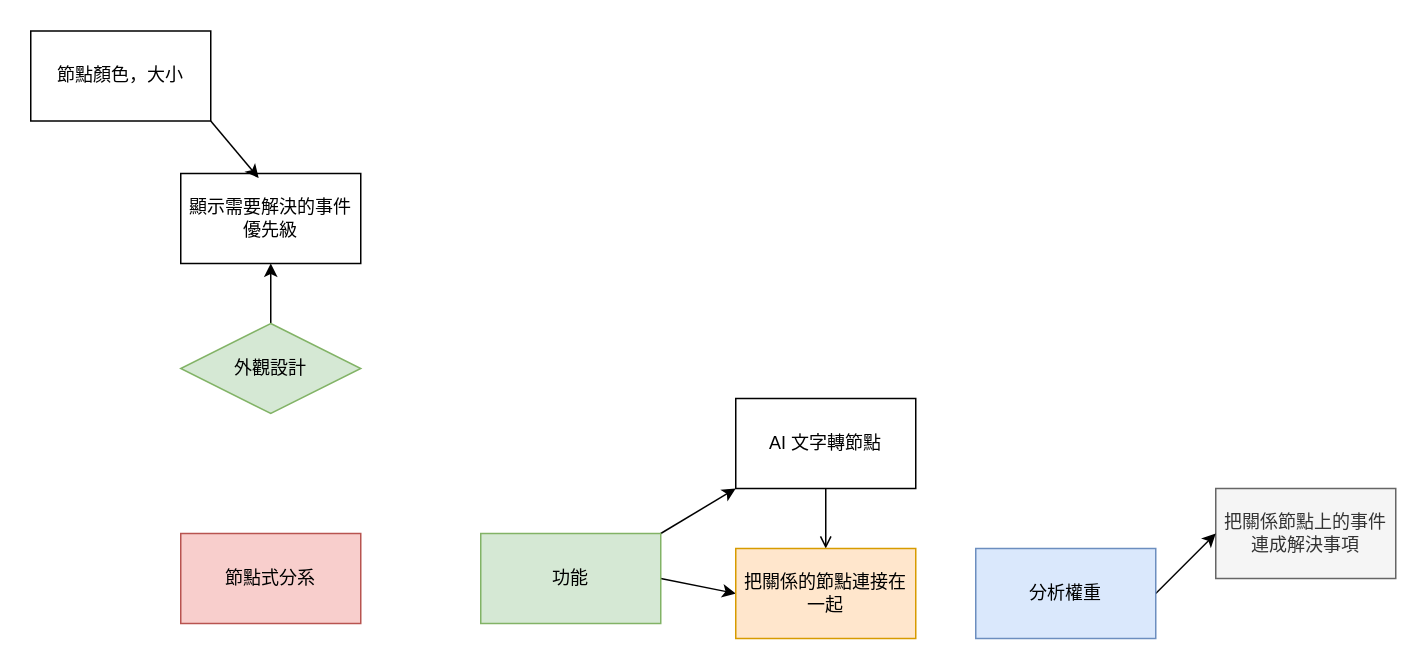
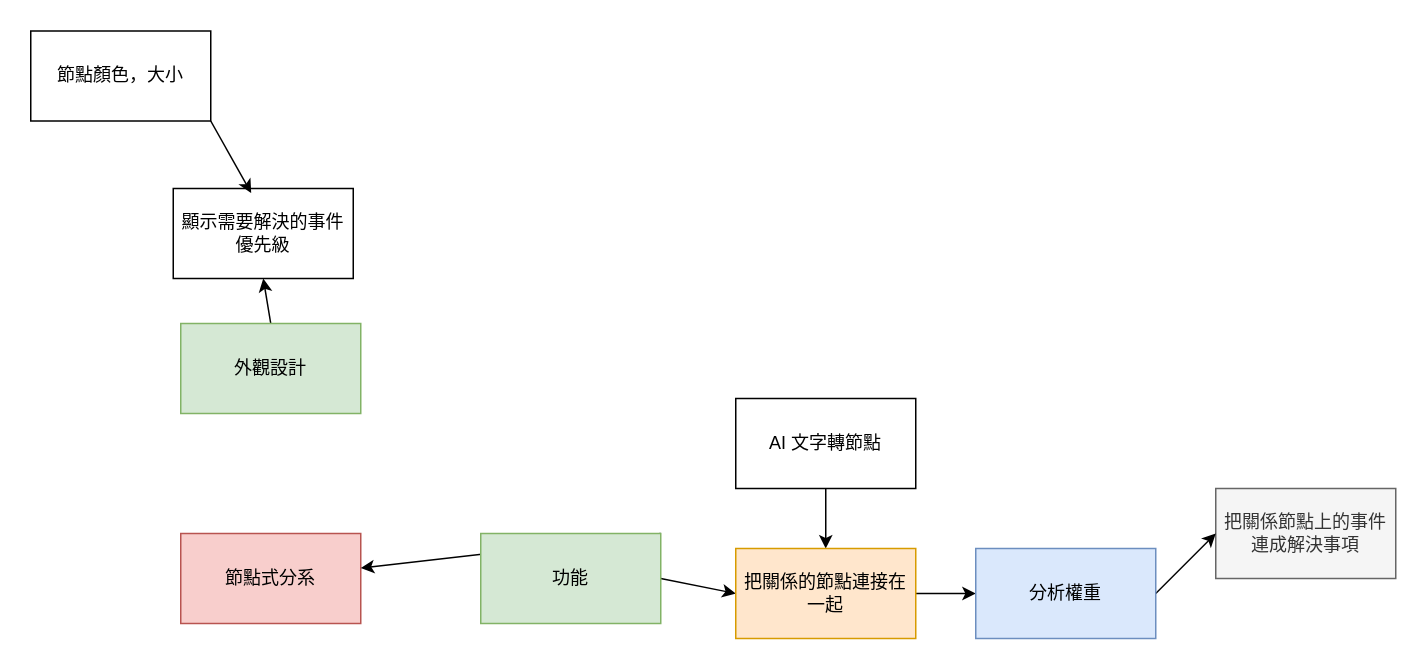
node "顯示需要解決的事件優先級": moved (271, 218) -> (263, 233)
node "外觀設計": shape diamond -> rectangle
edge "功能" -> "AI 文字轉節點": now "功能" -> "節點式分系"
edge "AI 文字轉節點" -> "把關係的節點連接在一起": arrowhead open -> classic
edge "把關係的節點連接在一起" -> "分析權重": added
